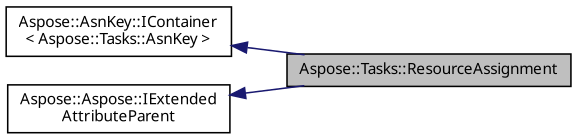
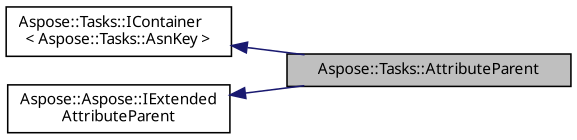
node "Aspose::AsnKey::IContainer < Aspose::Tasks::AsnKey >": label "Aspose::AsnKey::IContainer < Aspose::Tasks::AsnKey >" -> "Aspose::Tasks::IContainer < Aspose::Tasks::AsnKey >"
node "Aspose::Tasks::ResourceAssignment": label "Aspose::Tasks::ResourceAssignment" -> "Aspose::Tasks::AttributeParent"
